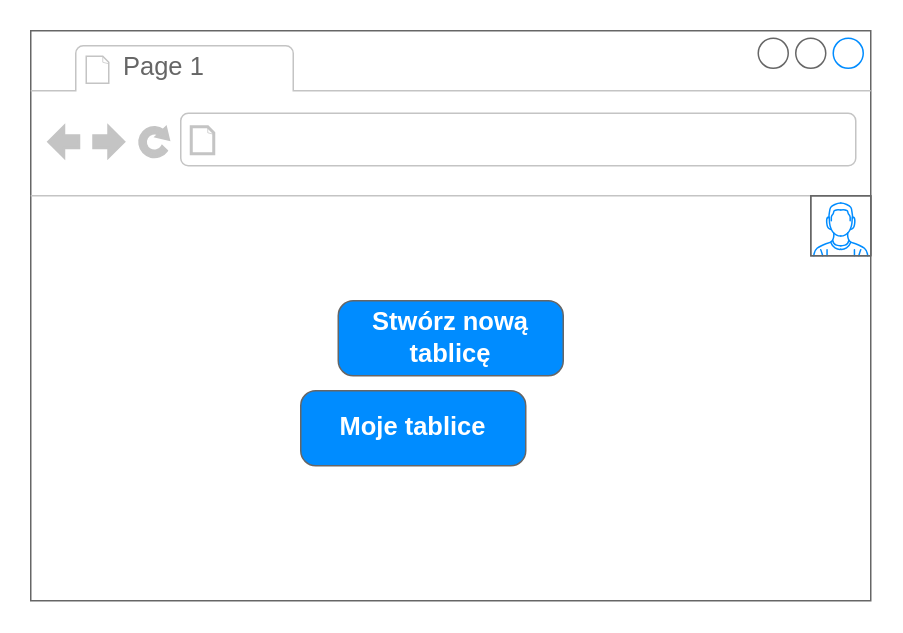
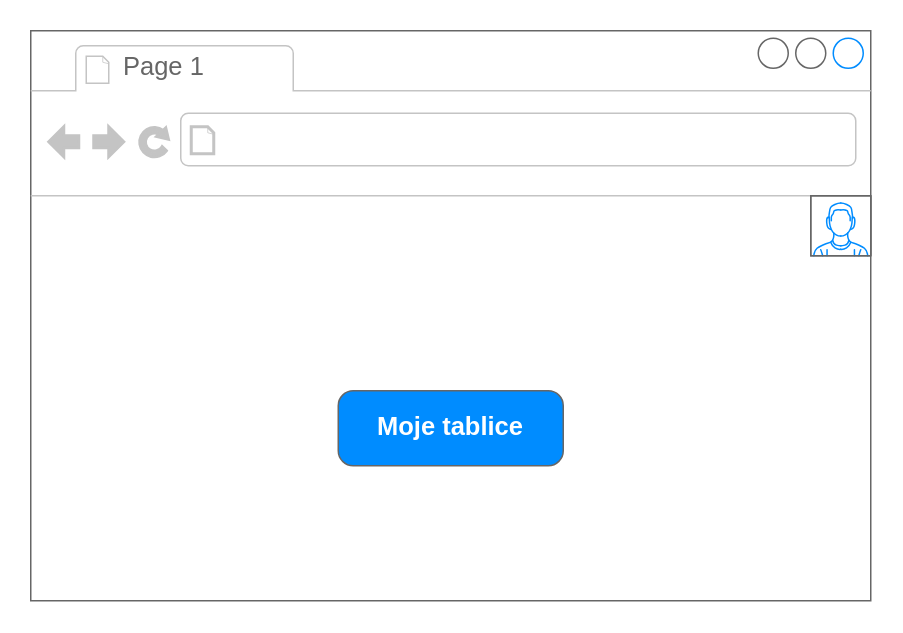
node "Stwórz nową tablicę": removed
node "Moje tablice": moved (413, 428) -> (451, 428)
